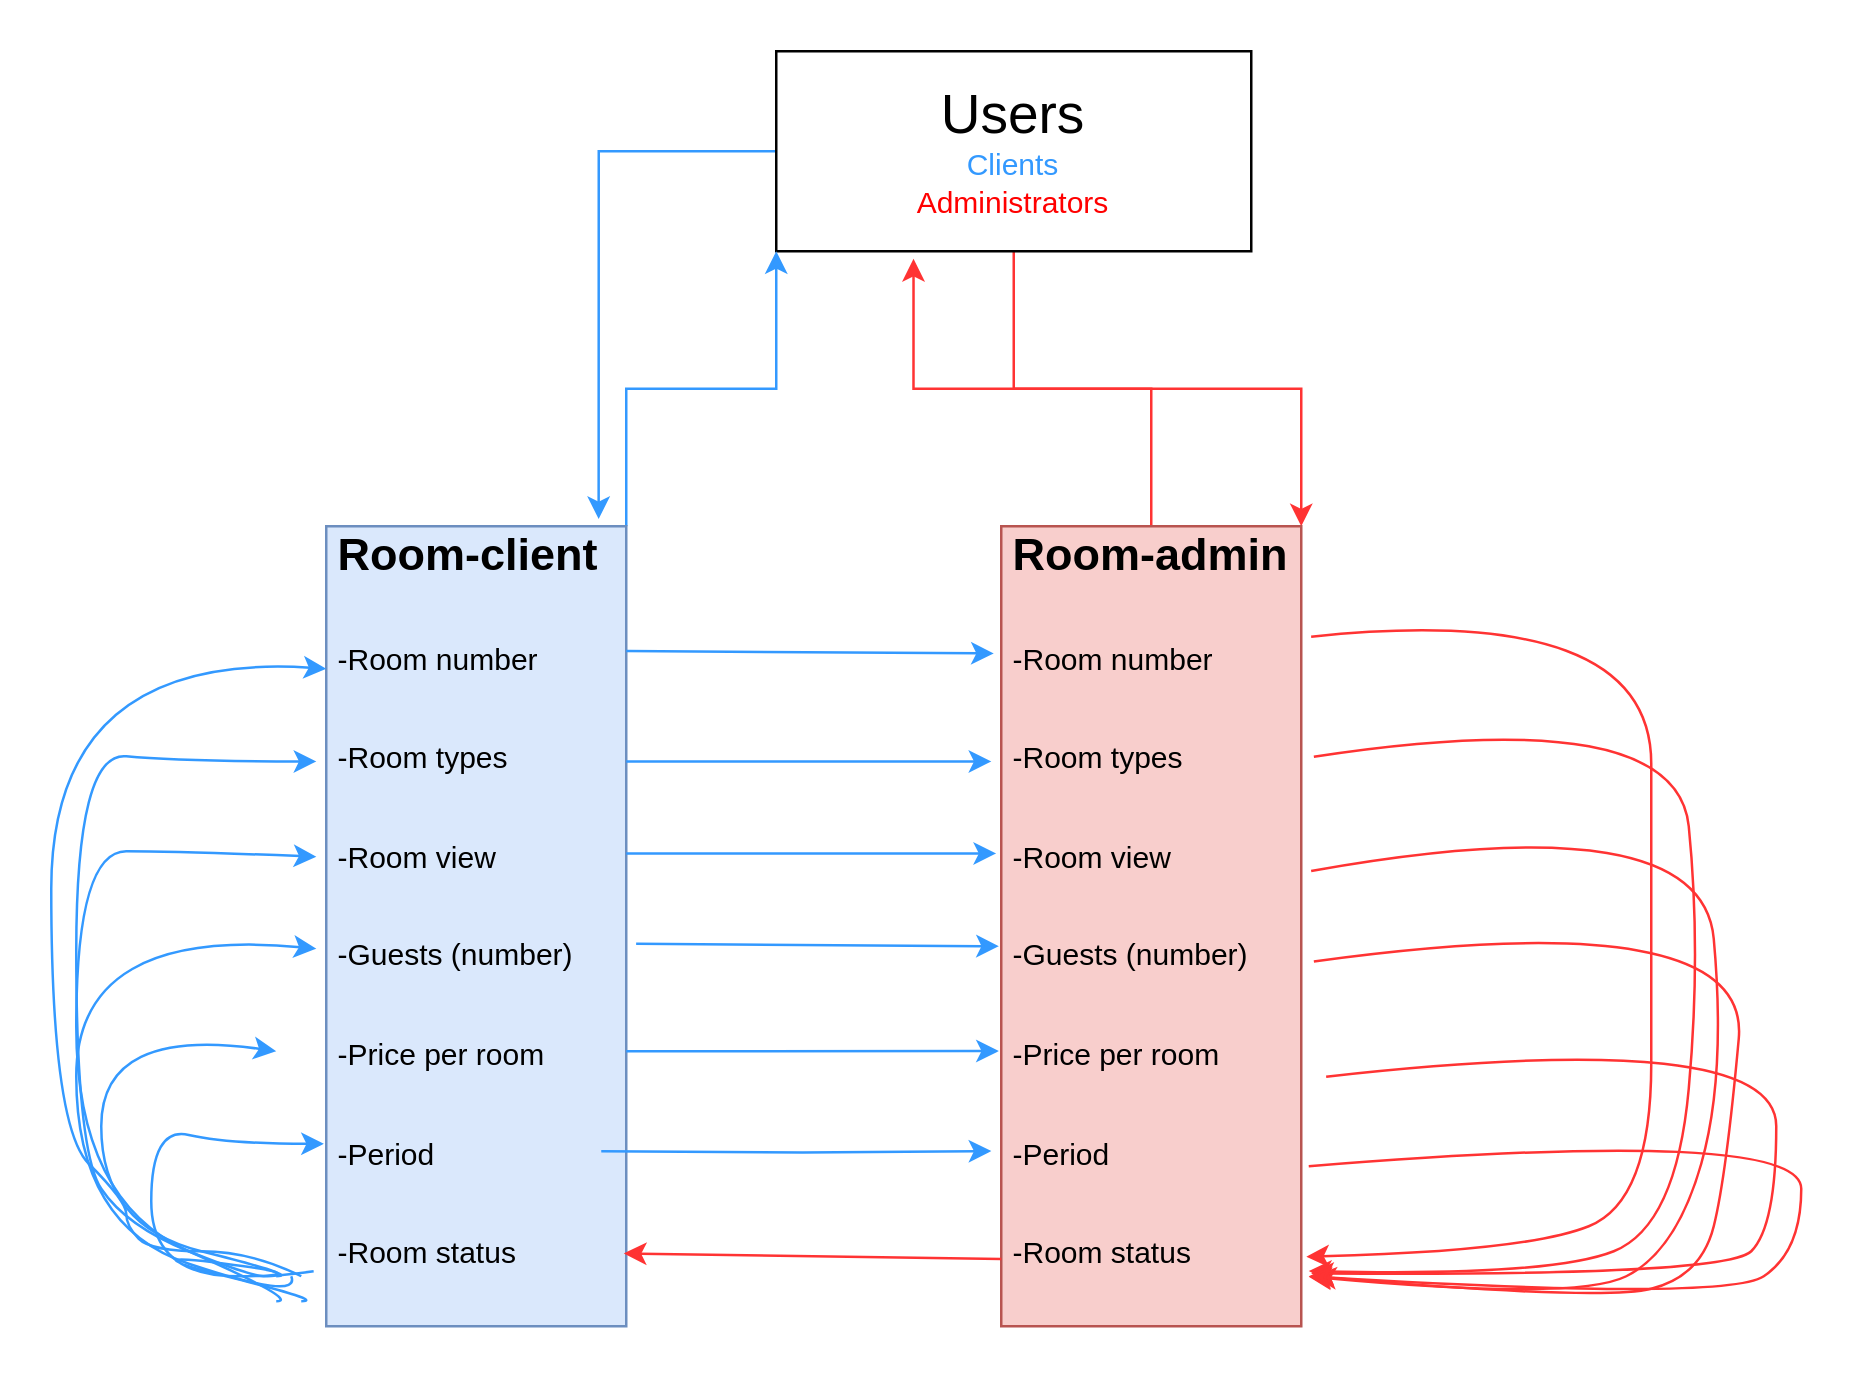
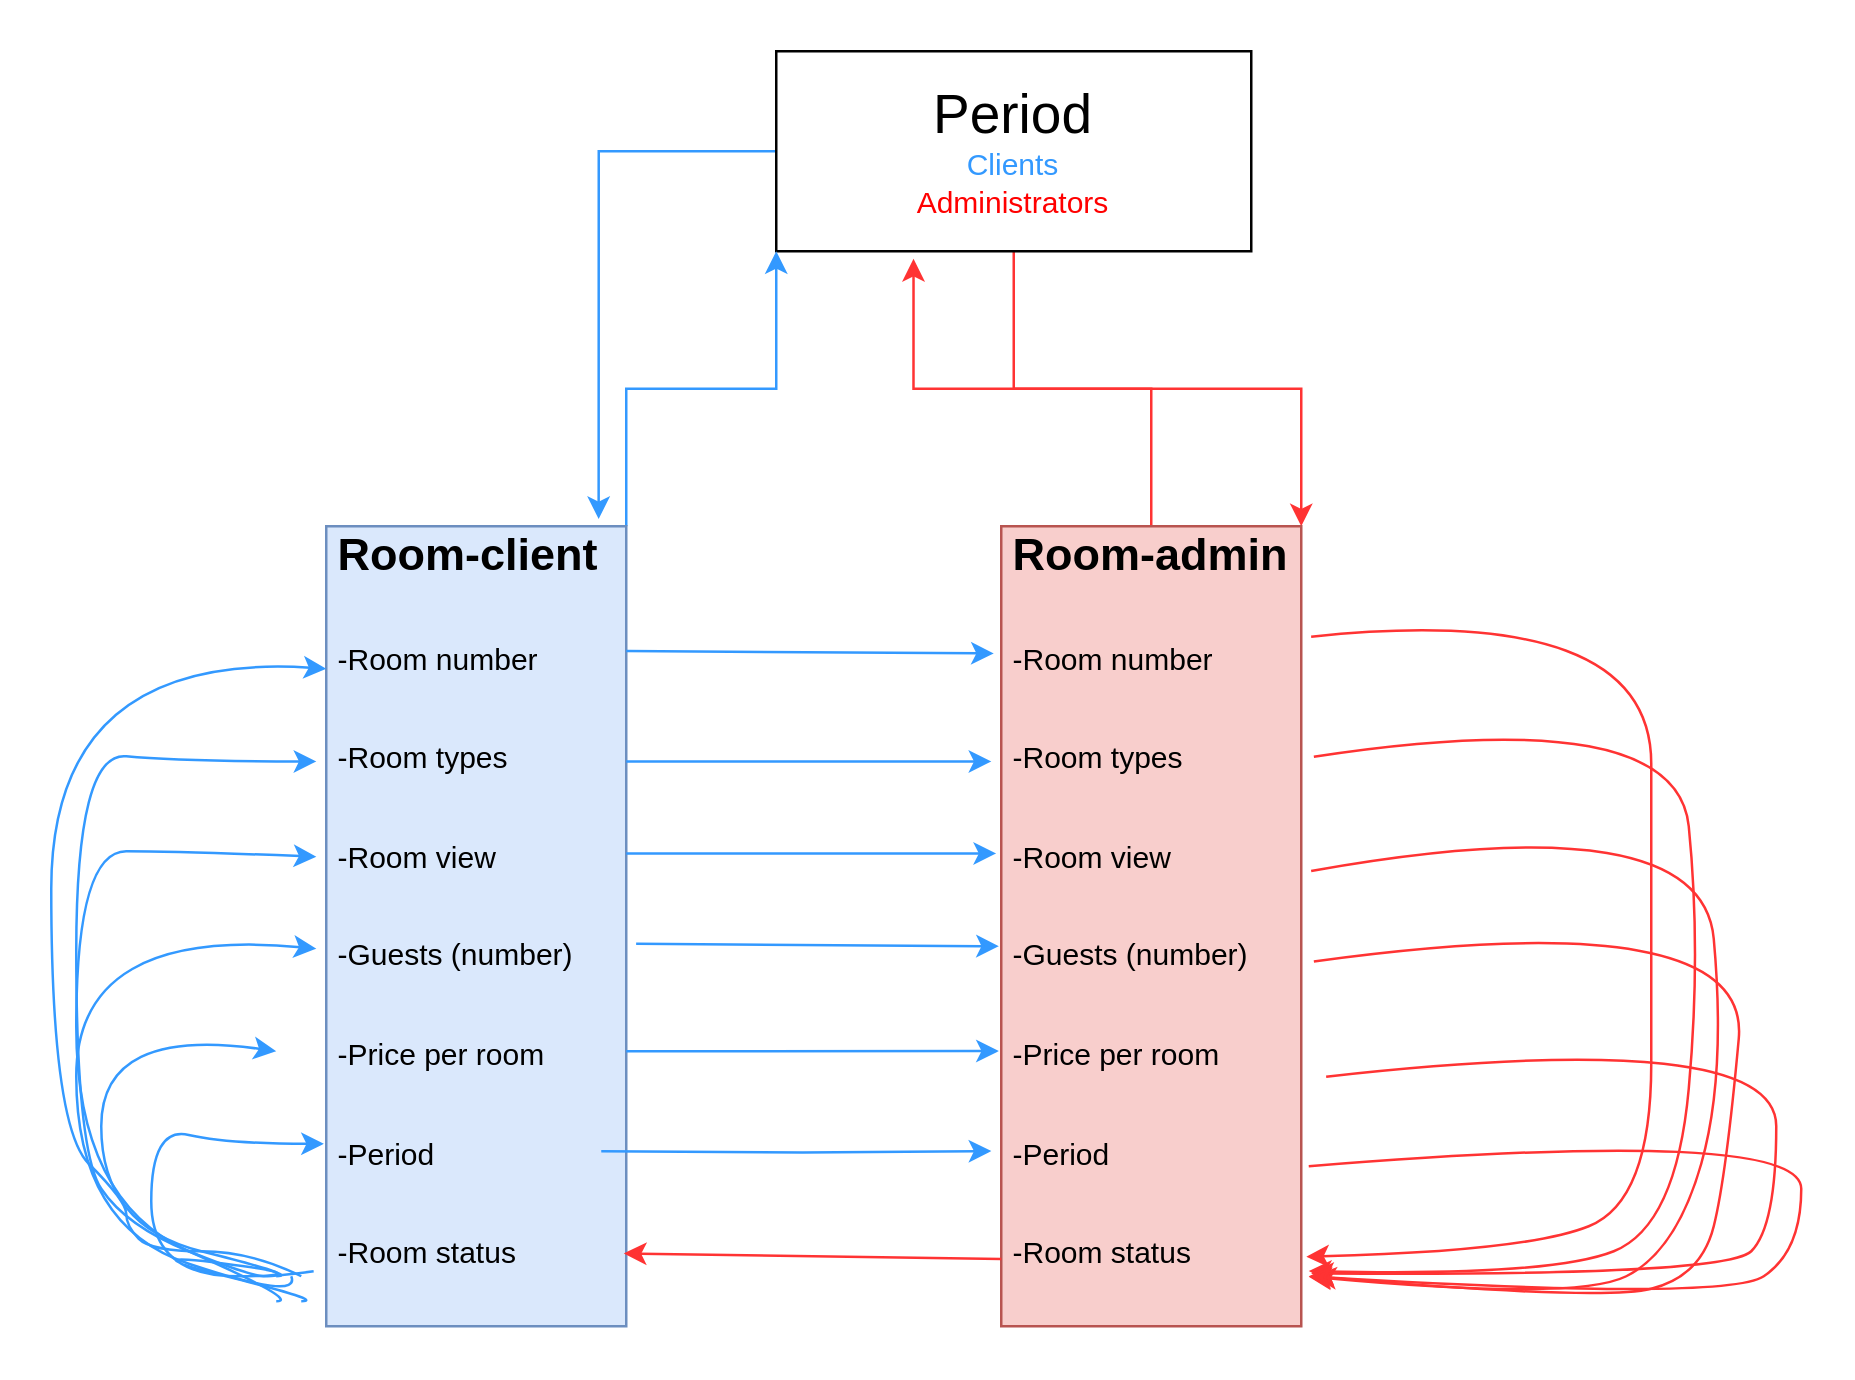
node "Users Clients Administrators": label "Users Clients Administrators" -> "Period Clients Administrators"
